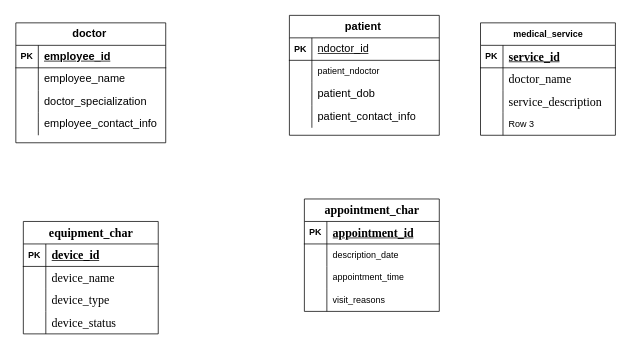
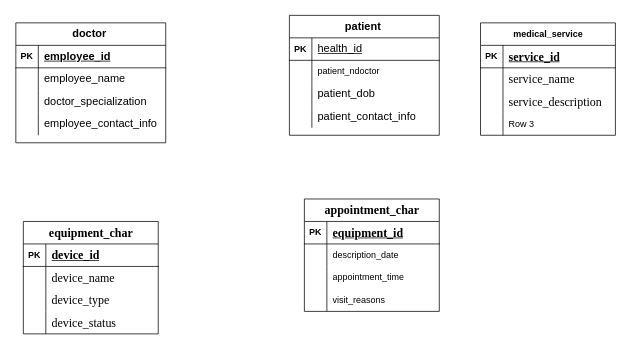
node "ndoctor_id": label "ndoctor_id" -> "health_id"
node "doctor_name": label "doctor_name" -> "service_name"
node "appointment_id": label "appointment_id" -> "equipment_id"
